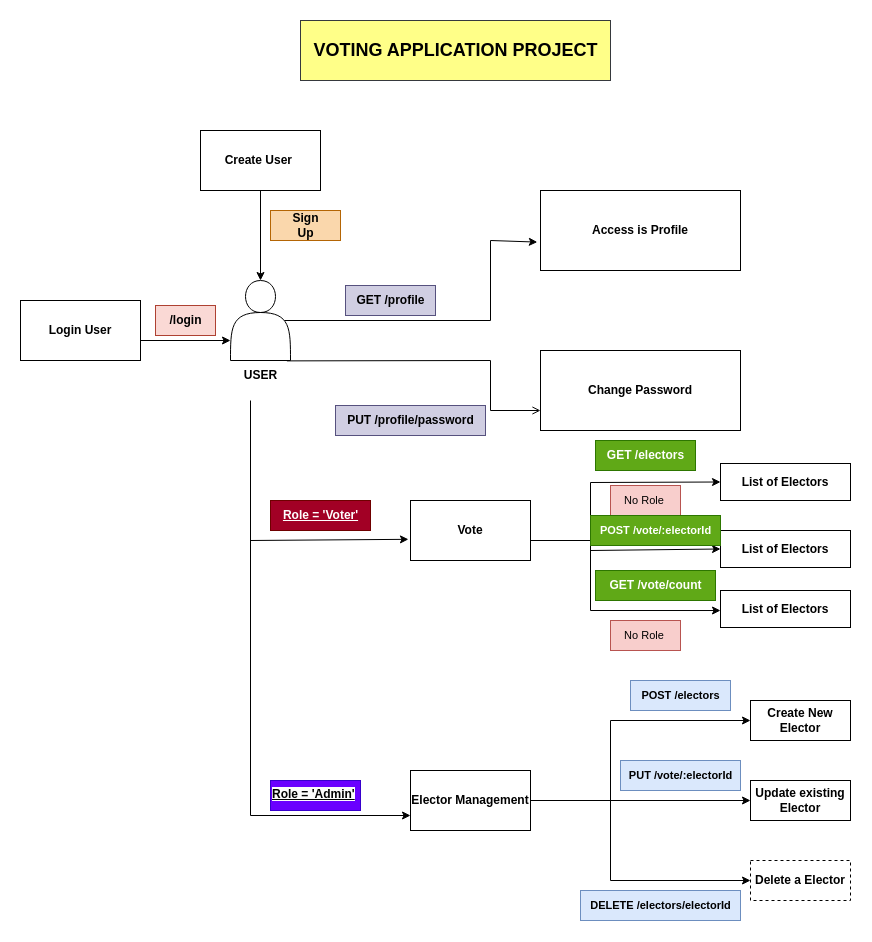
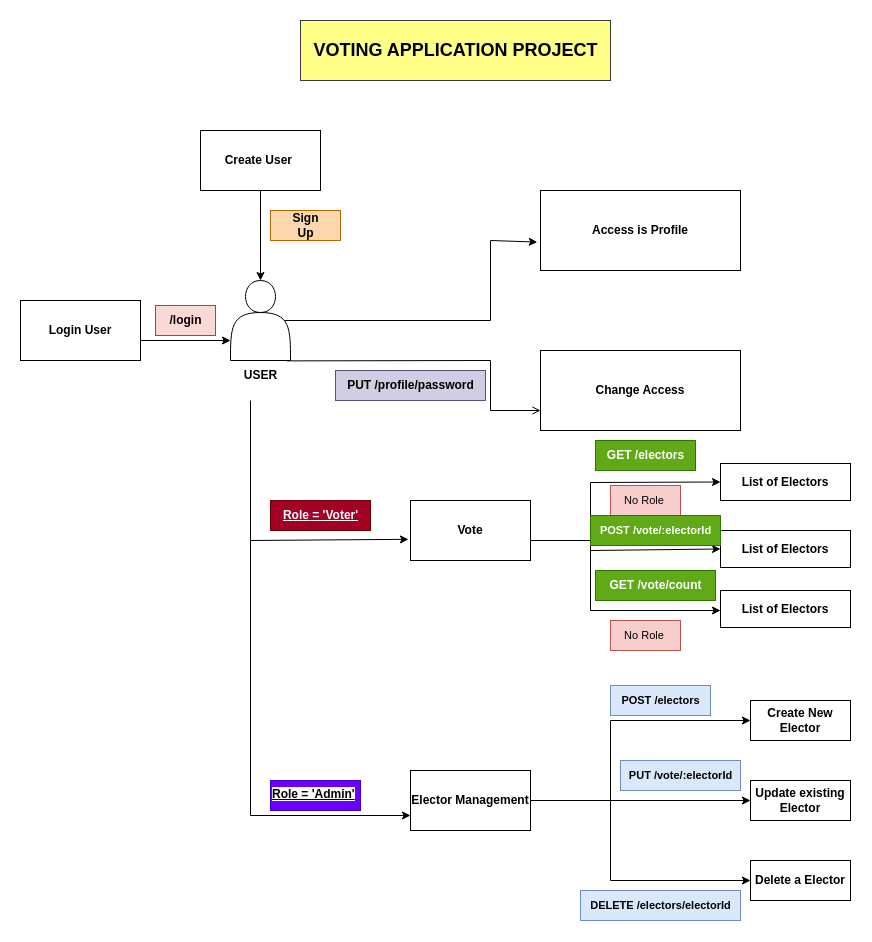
node "GET /profile": removed
node "Change Password": label "Change Password" -> "Change Access"
node "PUT /profile/password": moved (411, 421) -> (411, 386)
node "POST /electors": moved (681, 696) -> (661, 701)
node "Delete a Elector": style dashed -> solid
